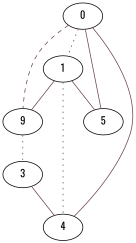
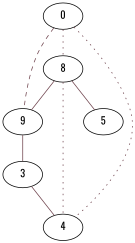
node "1": label "1" -> "8"
edge "0" -- "5": removed
edge "0" -- "4": style solid -> dotted
edge "9" -- "3": style dotted -> solid
